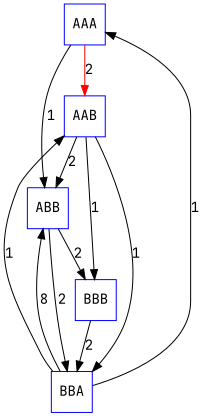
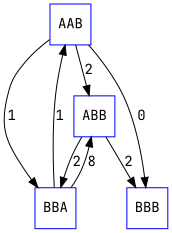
node "AAA": removed
edge "AAB" -> "BBB": label "1" -> "0"
edge "BBB" -> "BBA": removed, label "2"
